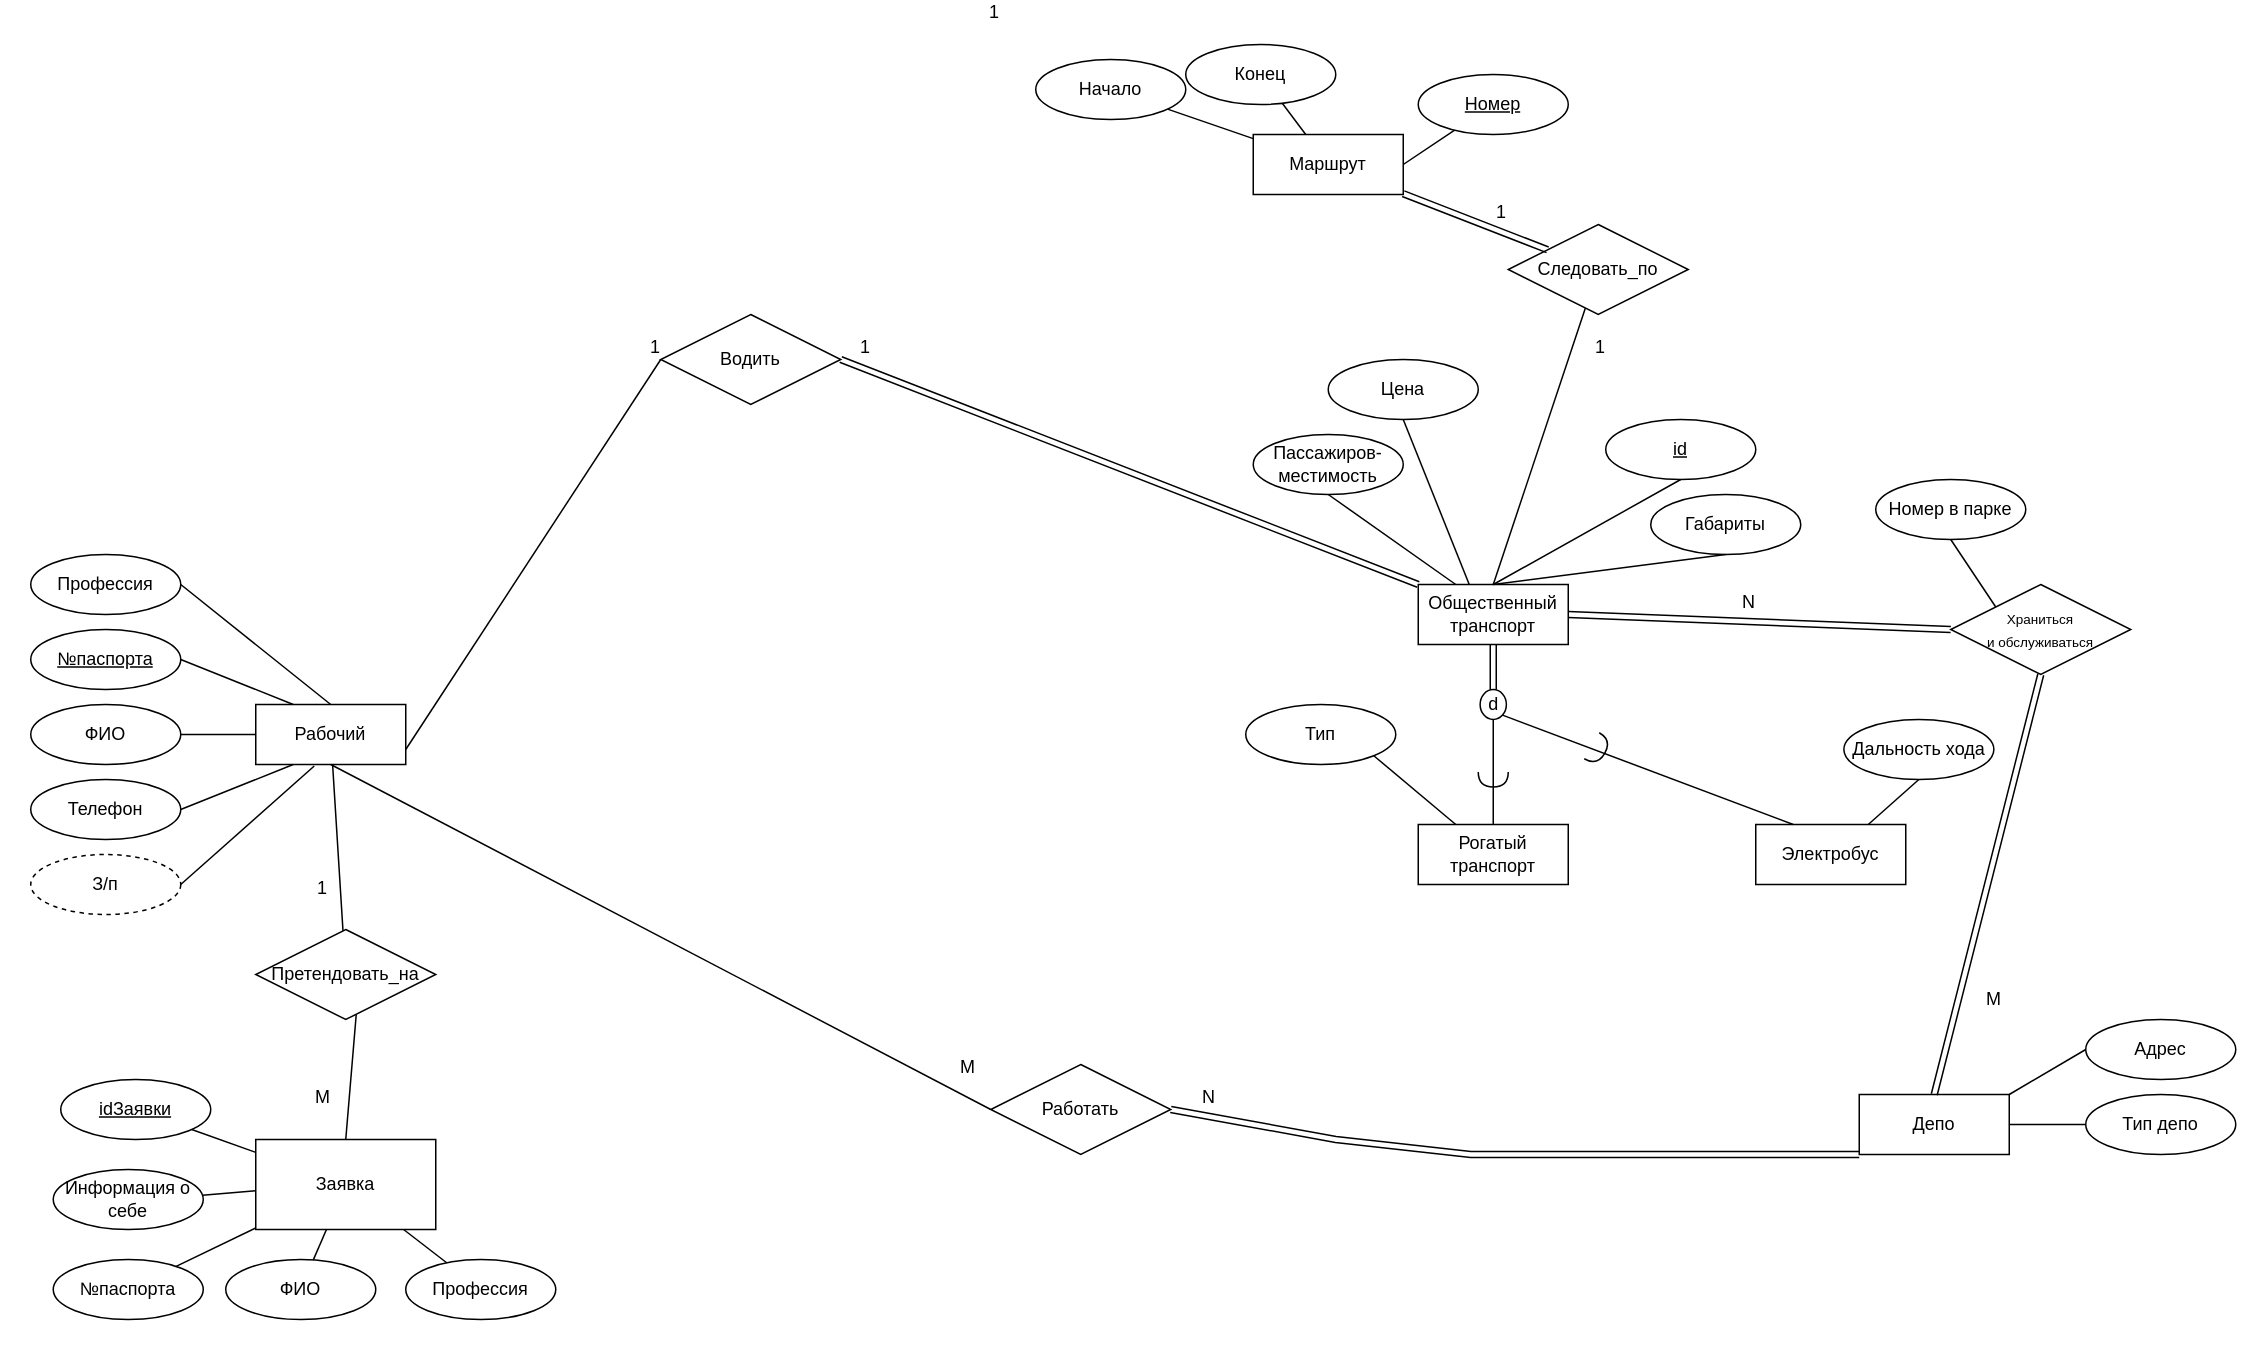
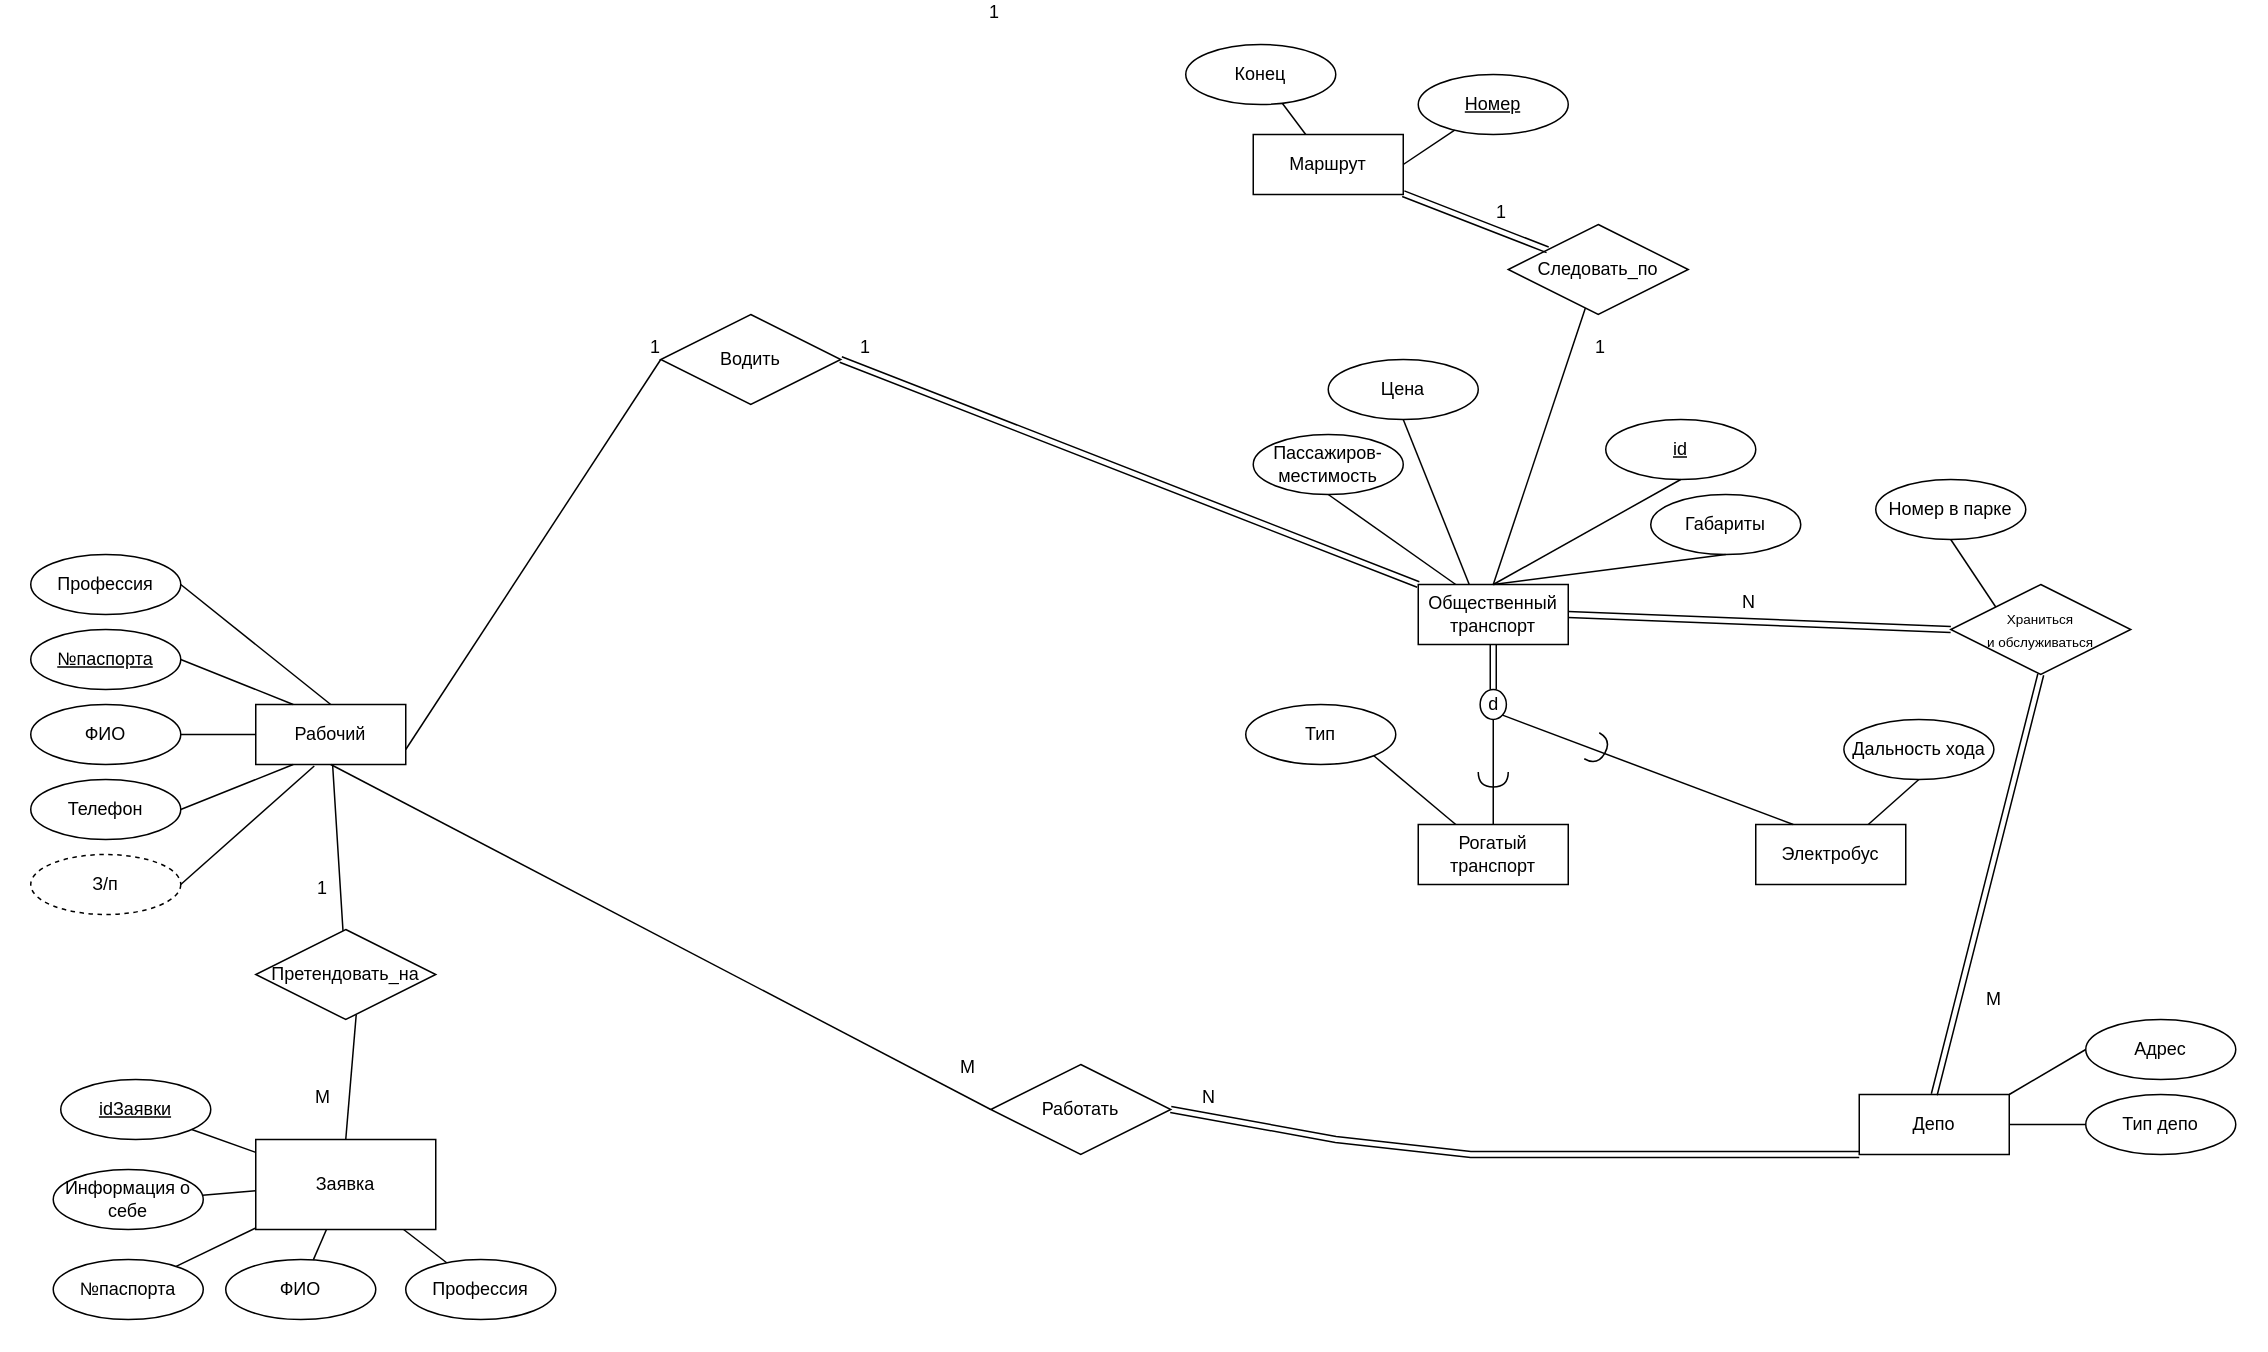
node "Начало": removed
edge "Начало" -- "Маршрут": removed
